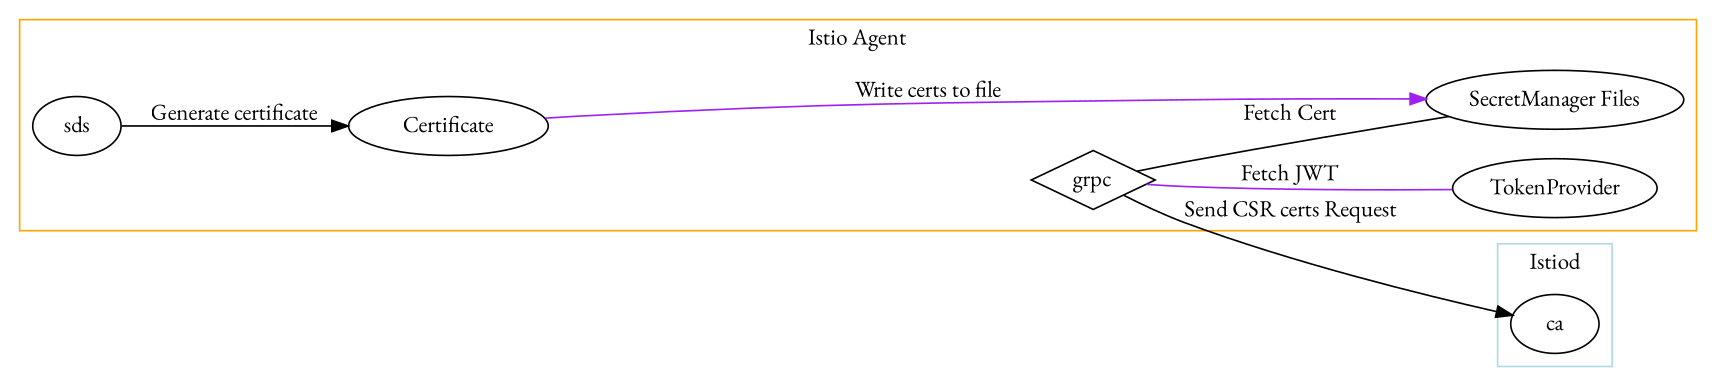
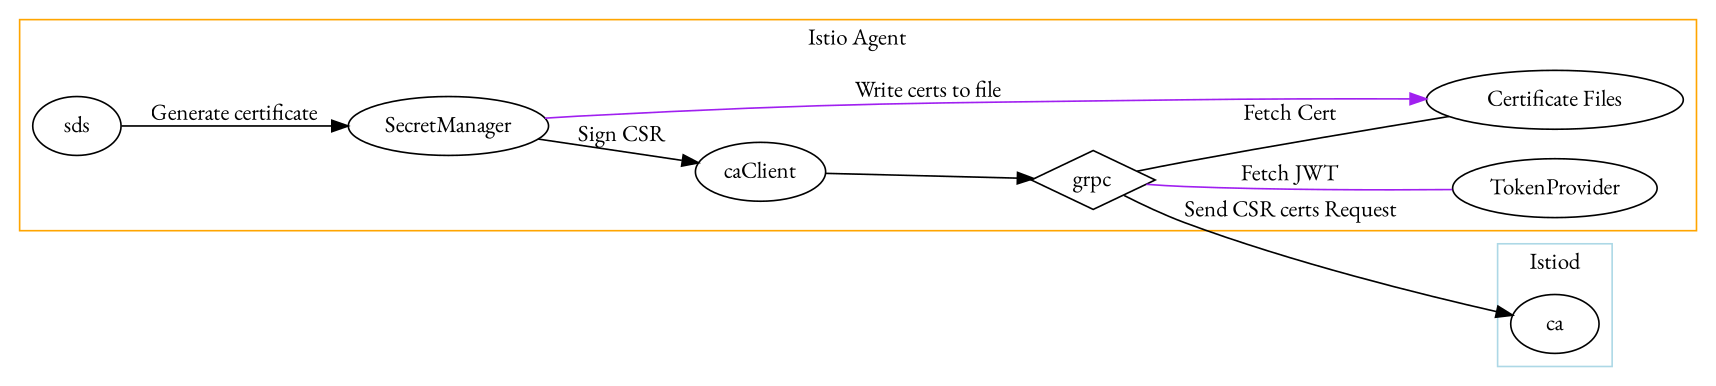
node "SecretManager Files": label "SecretManager Files" -> "Certificate Files"
node "Certificate": label "Certificate" -> "SecretManager"
node "caClient": added
